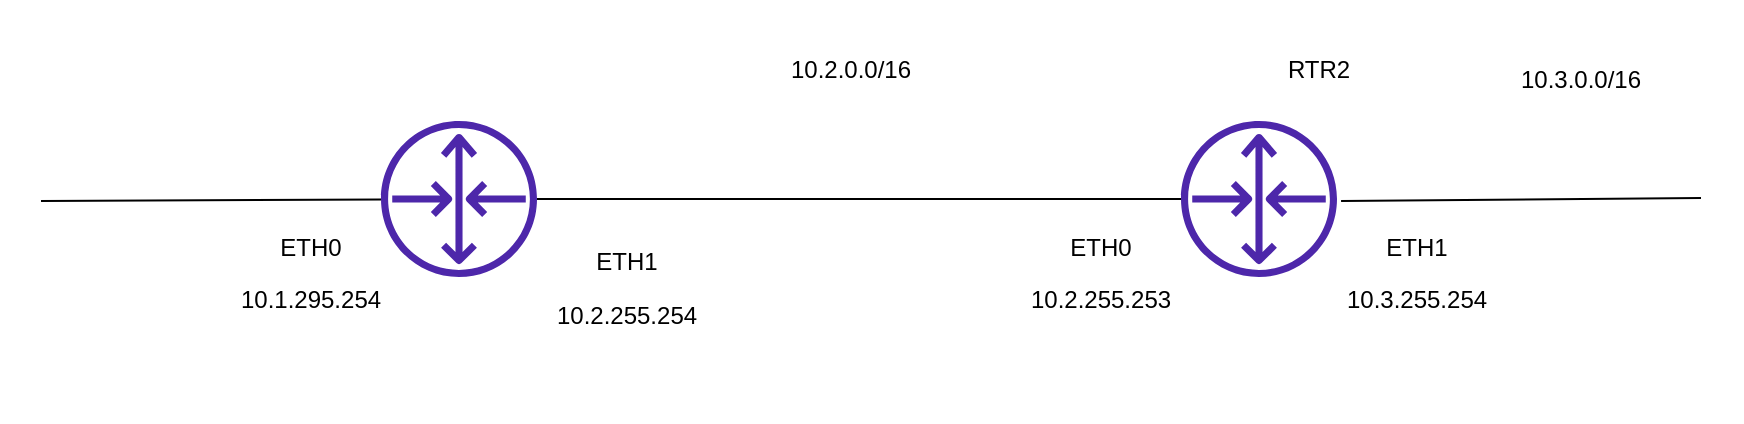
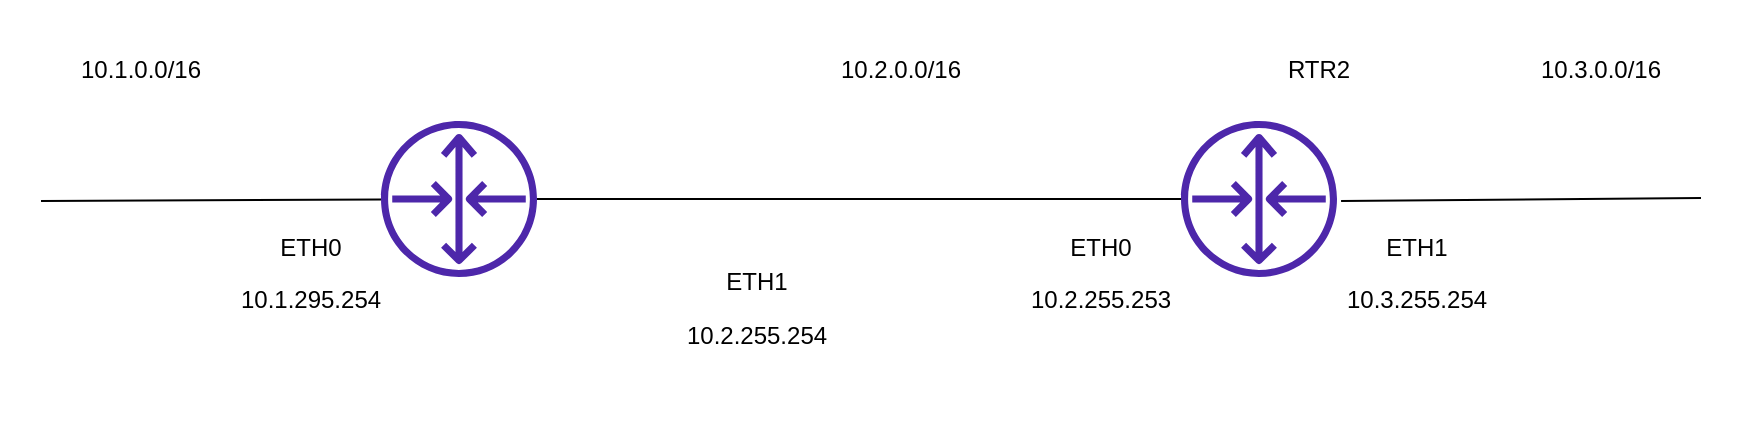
node "10.1.0.0/16": added
node "10.2.0.0/16": moved (851, 71) -> (901, 71)
node "10.3.0.0/16": moved (1581, 81) -> (1601, 71)
node "ETH110.2.255.254": moved (627, 301) -> (757, 321)
